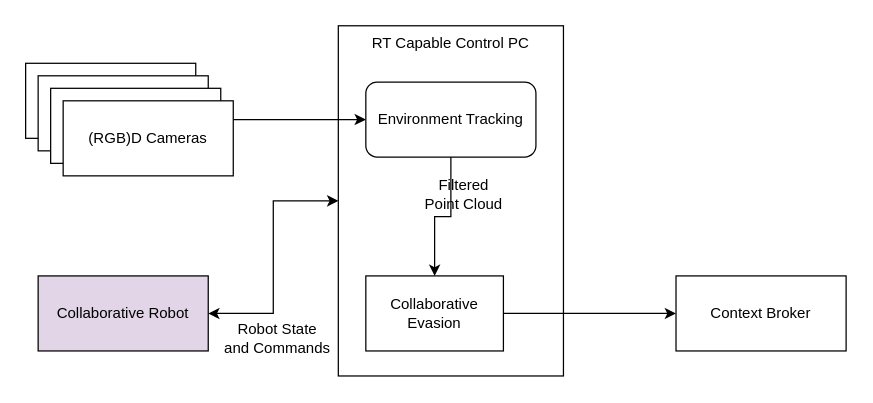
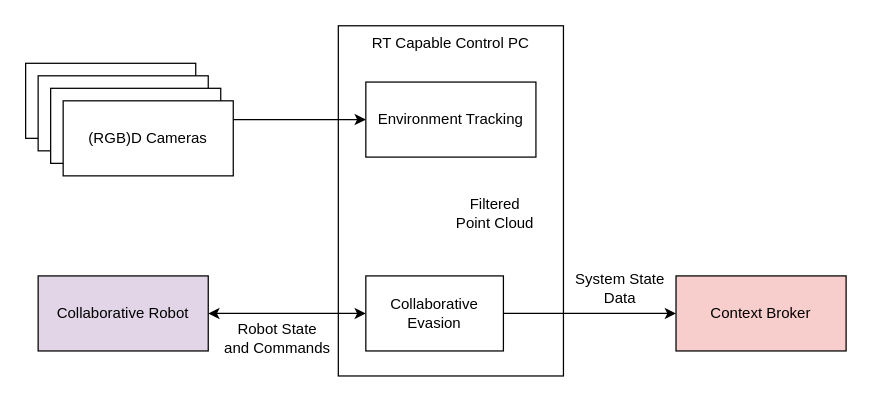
node "Environment Tracking": shape rounded rectangle -> rectangle
node "Filtered Point Cloud": moved (463, 194) -> (494, 213)
edge "Environment Tracking" -> "Collaborative Evasion": removed
edge "RT Capable Control PC" -- "Collaborative Robot": now "Collaborative Evasion" -- "Collaborative Robot"
node "System State Data": added
node "Context Broker": fillcolor #ffffff -> #f8cecc
